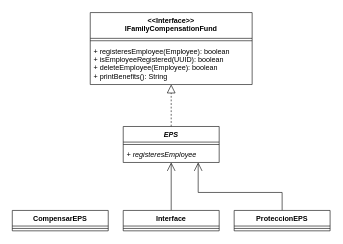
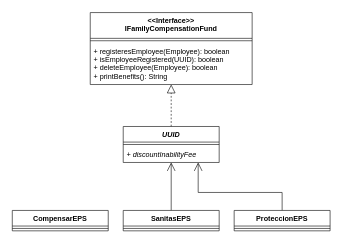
node "EPS": label "EPS" -> "UUID"
node "+ registeresEmployee": label "+ registeresEmployee" -> "+ discountInabilityFee"
node "Interface": label "Interface" -> "SanitasEPS"
